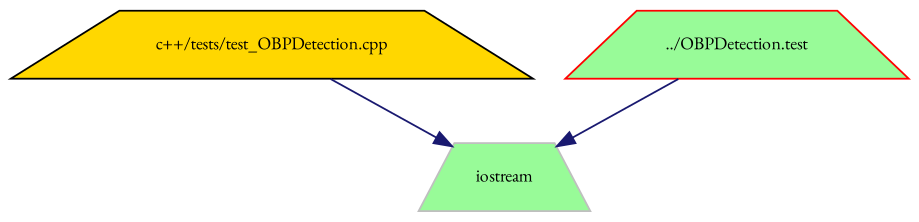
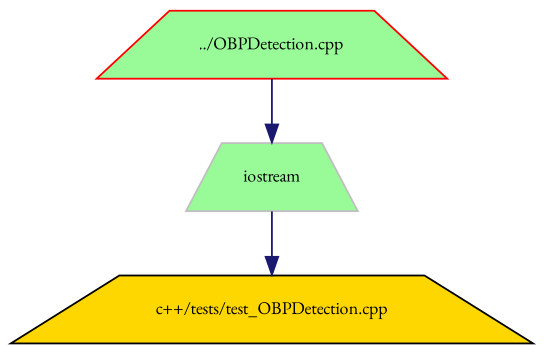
node "../OBPDetection.test": label "../OBPDetection.test" -> "../OBPDetection.cpp"
edge "c++/tests/test_OBPDetection.cpp" -> "iostream": reversed
